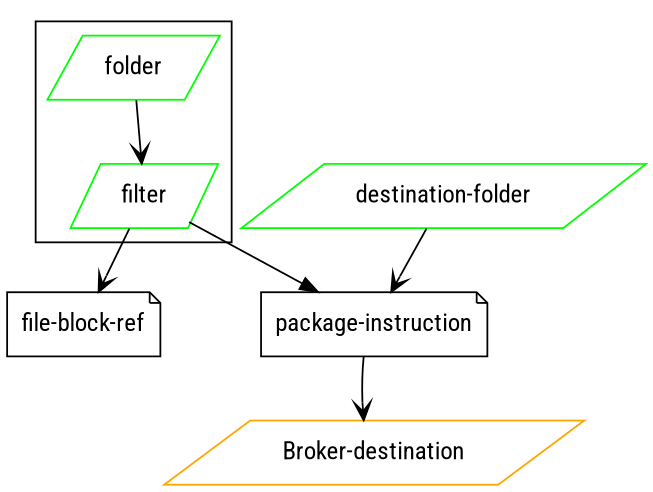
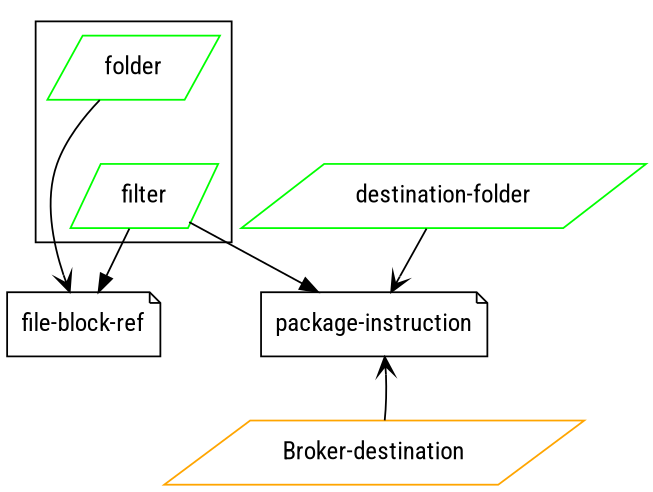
edge "folder" -> "filter": now "folder" -> "file-block-ref"
edge "filter" -> "file-block-ref": arrowhead vee -> normal
edge "package-instruction" -> "Broker-destination": reversed
